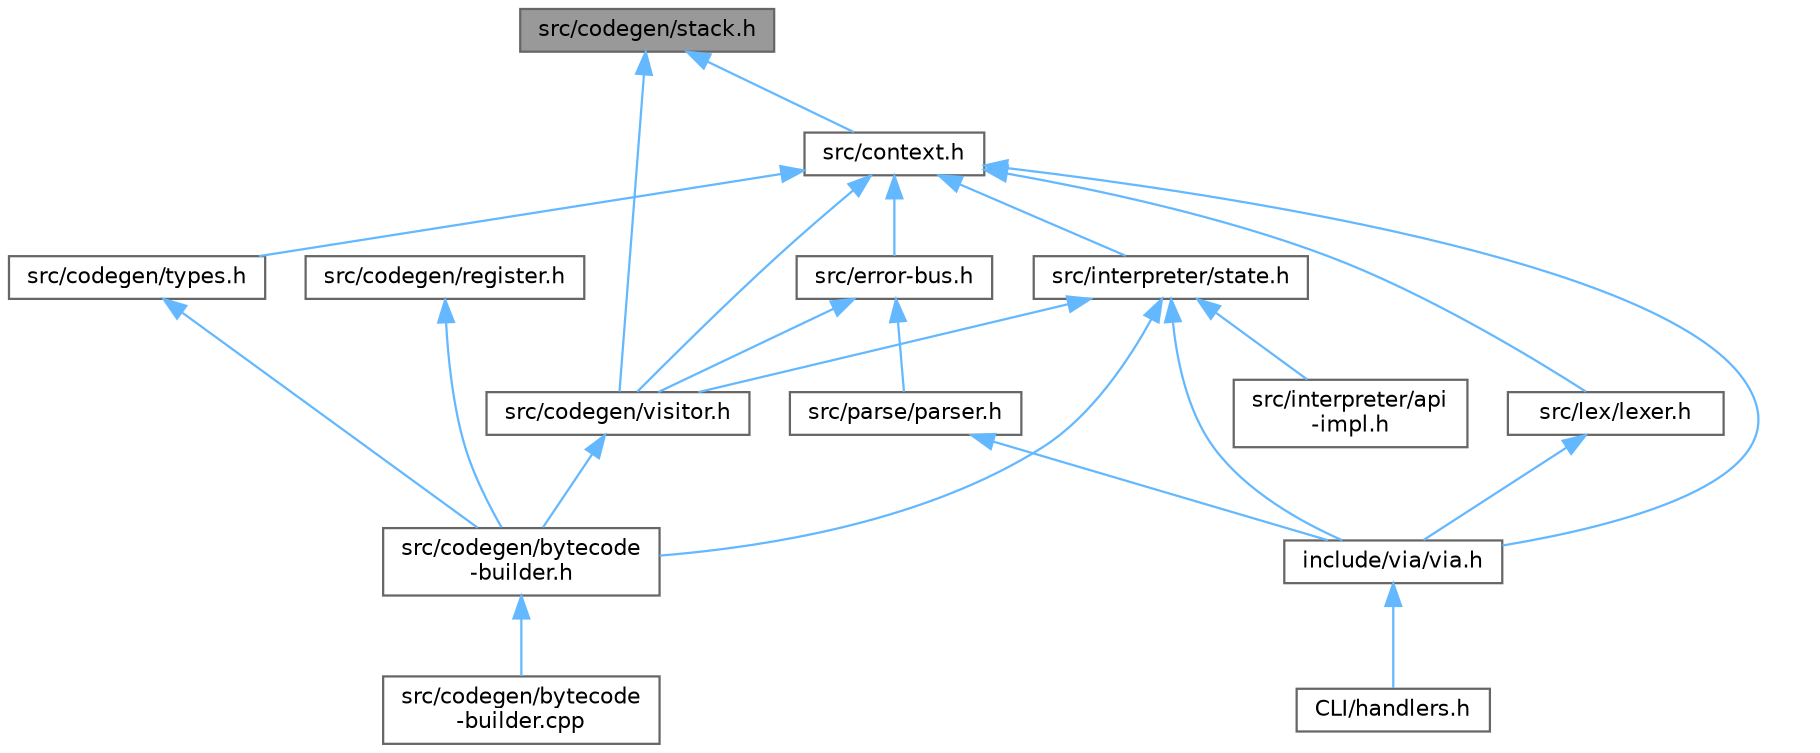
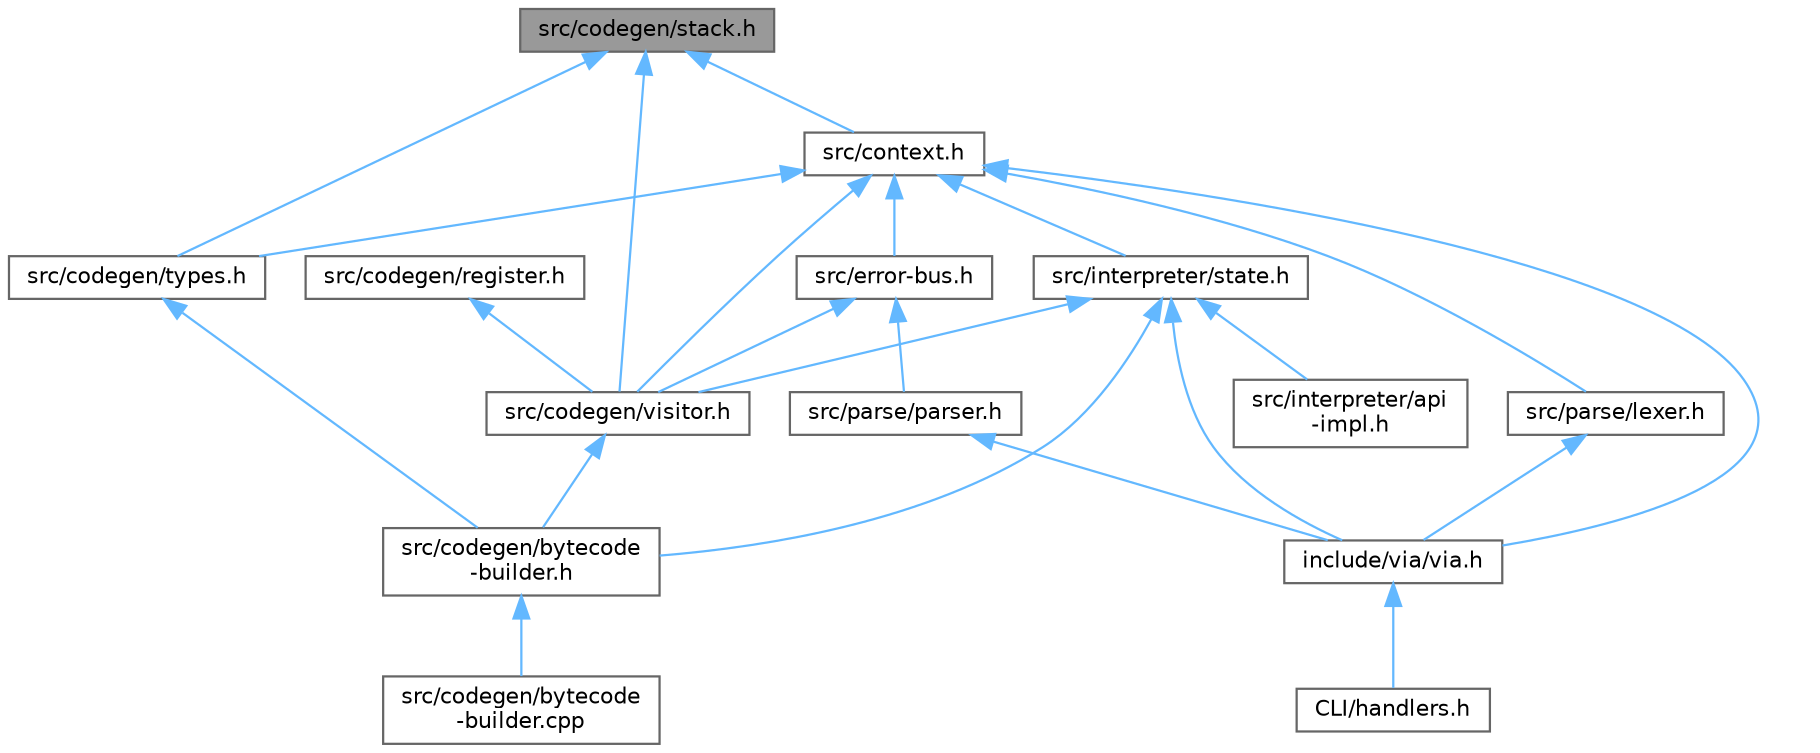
edge "src/codegen/types.h" -> "src/codegen/stack.h": added
node "src/lex/lexer.h": label "src/lex/lexer.h" -> "src/parse/lexer.h"
edge "src/codegen/bytecode -builder.h" -> "src/codegen/register.h": now "src/codegen/visitor.h" -> "src/codegen/register.h"
